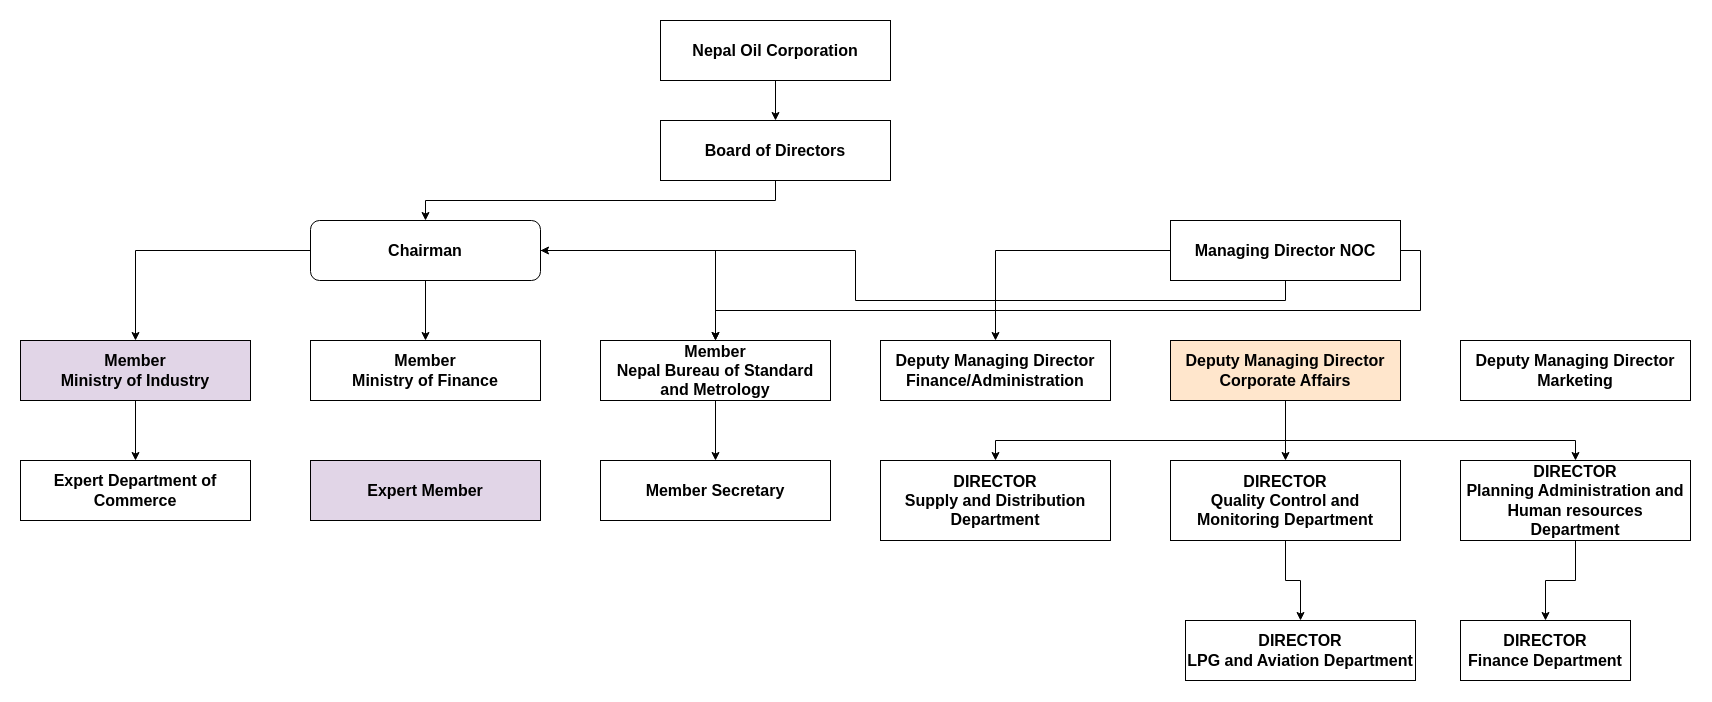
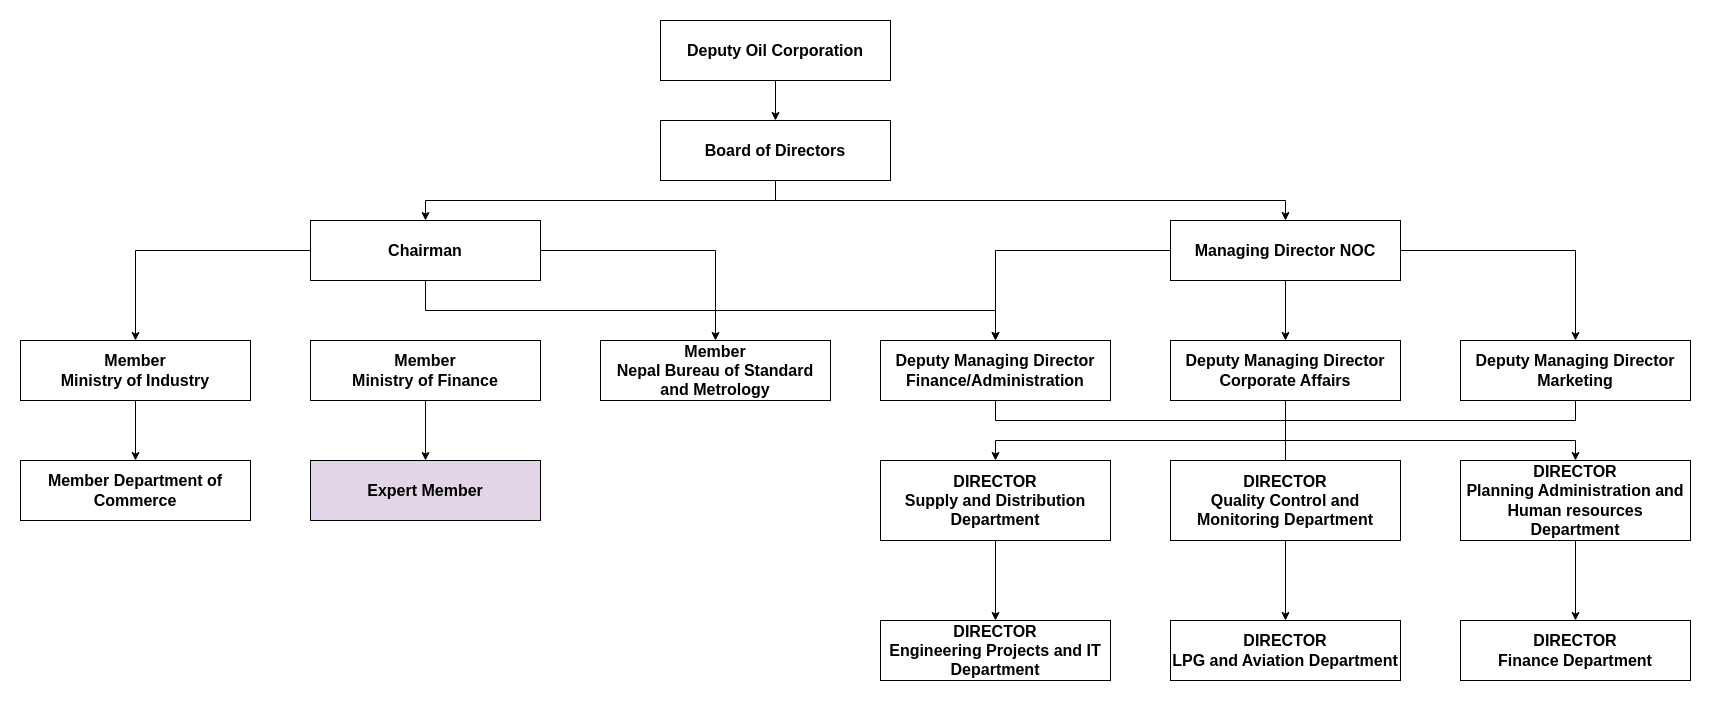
node "Nepal Oil Corporation": label "Nepal Oil Corporation" -> "Deputy Oil Corporation"
edge "Board of Directors" -> "Managing Director NOC": added
node "Chairman": shape rounded rectangle -> rectangle
edge "Managing Director NOC" -> "Chairman": now "Managing Director NOC" -> "Deputy Managing Director Corporate Affairs"
edge "Managing Director NOC" -> "Member Nepal Bureau of Standard and Metrology": now "Managing Director NOC" -> "Deputy Managing Director Marketing"
edge "Chairman" -> "Member Ministry of Finance": now "Chairman" -> "Deputy Managing Director Finance/Administration"
node "Member Ministry of Industry": fillcolor #e1d5e7 -> #ffffff
node "Deputy Managing Director Corporate Affairs": fillcolor #ffe6cc -> #ffffff
edge "Deputy Managing Director Finance/Administration" -- "Deputy Managing Director Marketing": added
edge "Member Ministry of Finance" -> "Expert Member": added
edge "Member Nepal Bureau of Standard and Metrology" -> "Member Secretary": removed
edge "Deputy Managing Director Corporate Affairs" -> "DIRECTOR Quality Control and Monitoring Department": arrowhead classic -> none
node "Expert Department of Commerce": label "Expert Department of Commerce" -> "Member Department of Commerce"
node "Member Secretary": removed
edge "DIRECTOR Supply and Distribution Department" -> "DIRECTOR Engineering Projects and IT Department": added
node "DIRECTOR Engineering Projects and IT Department": added
node "DIRECTOR LPG and Aviation Department": moved (1301, 651) -> (1286, 651)
node "DIRECTOR Finance Department": size 170x60 -> 230x60
